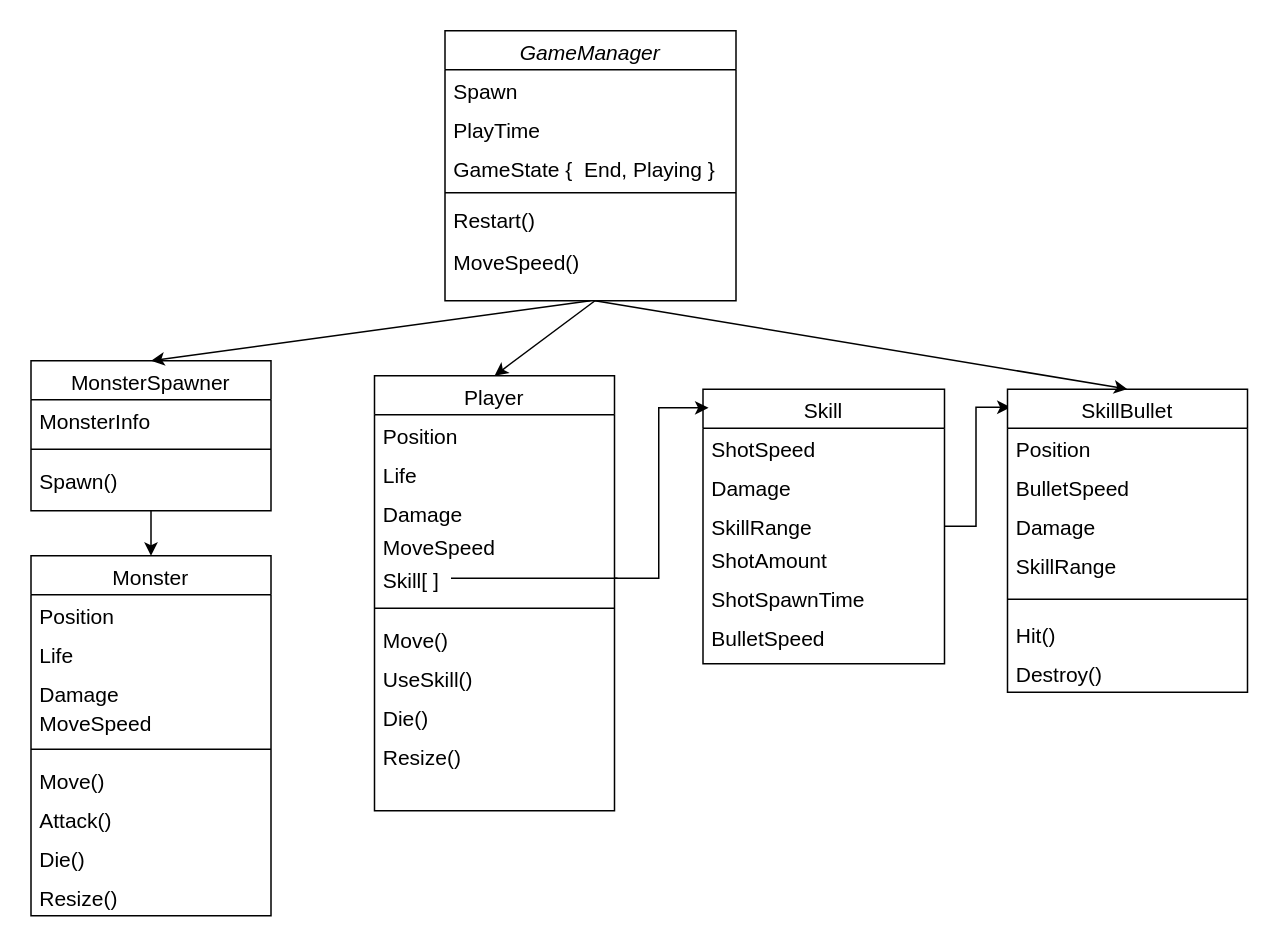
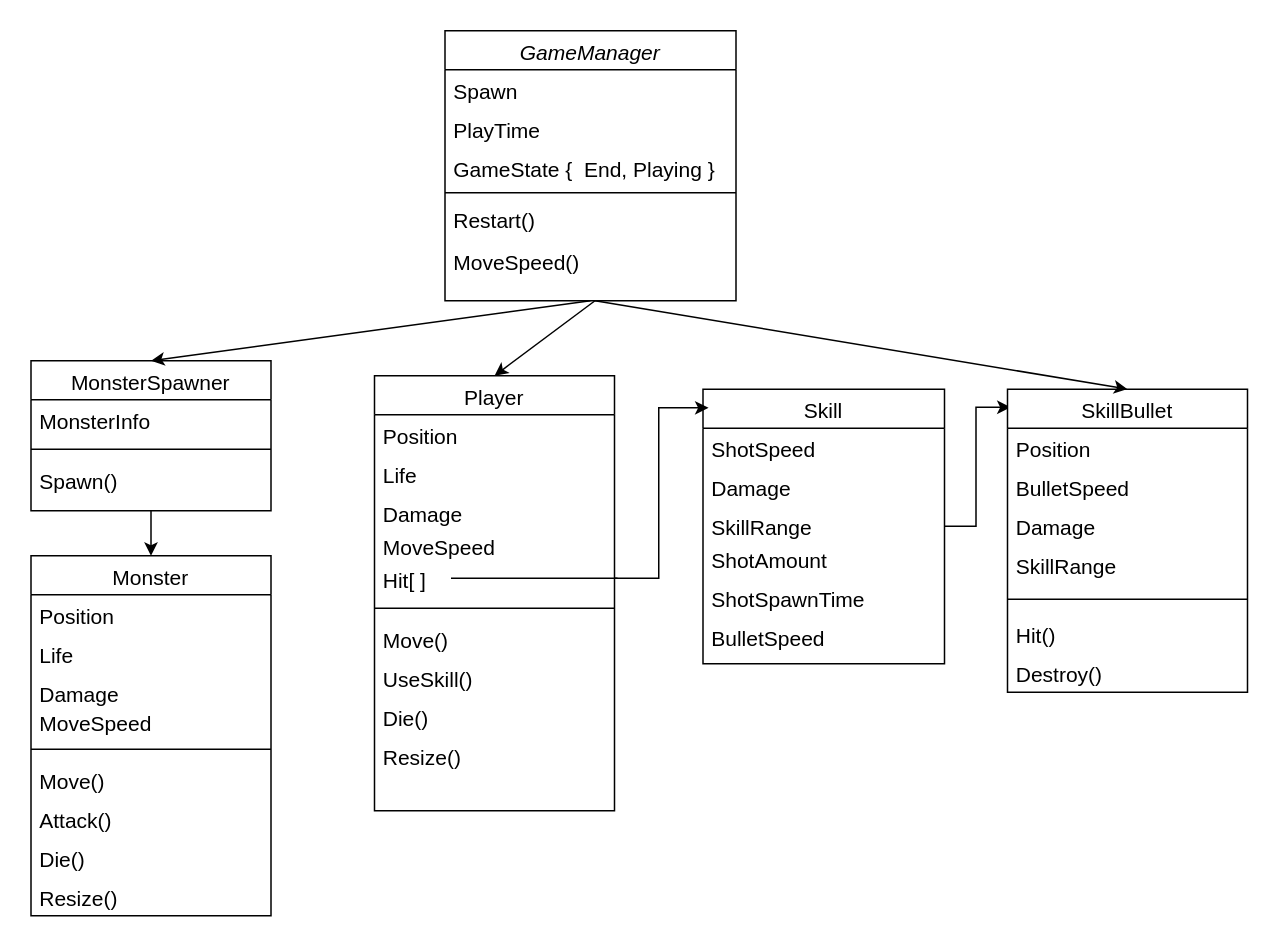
node "Skill[ ]": label "Skill[ ]" -> "Hit[ ]"
